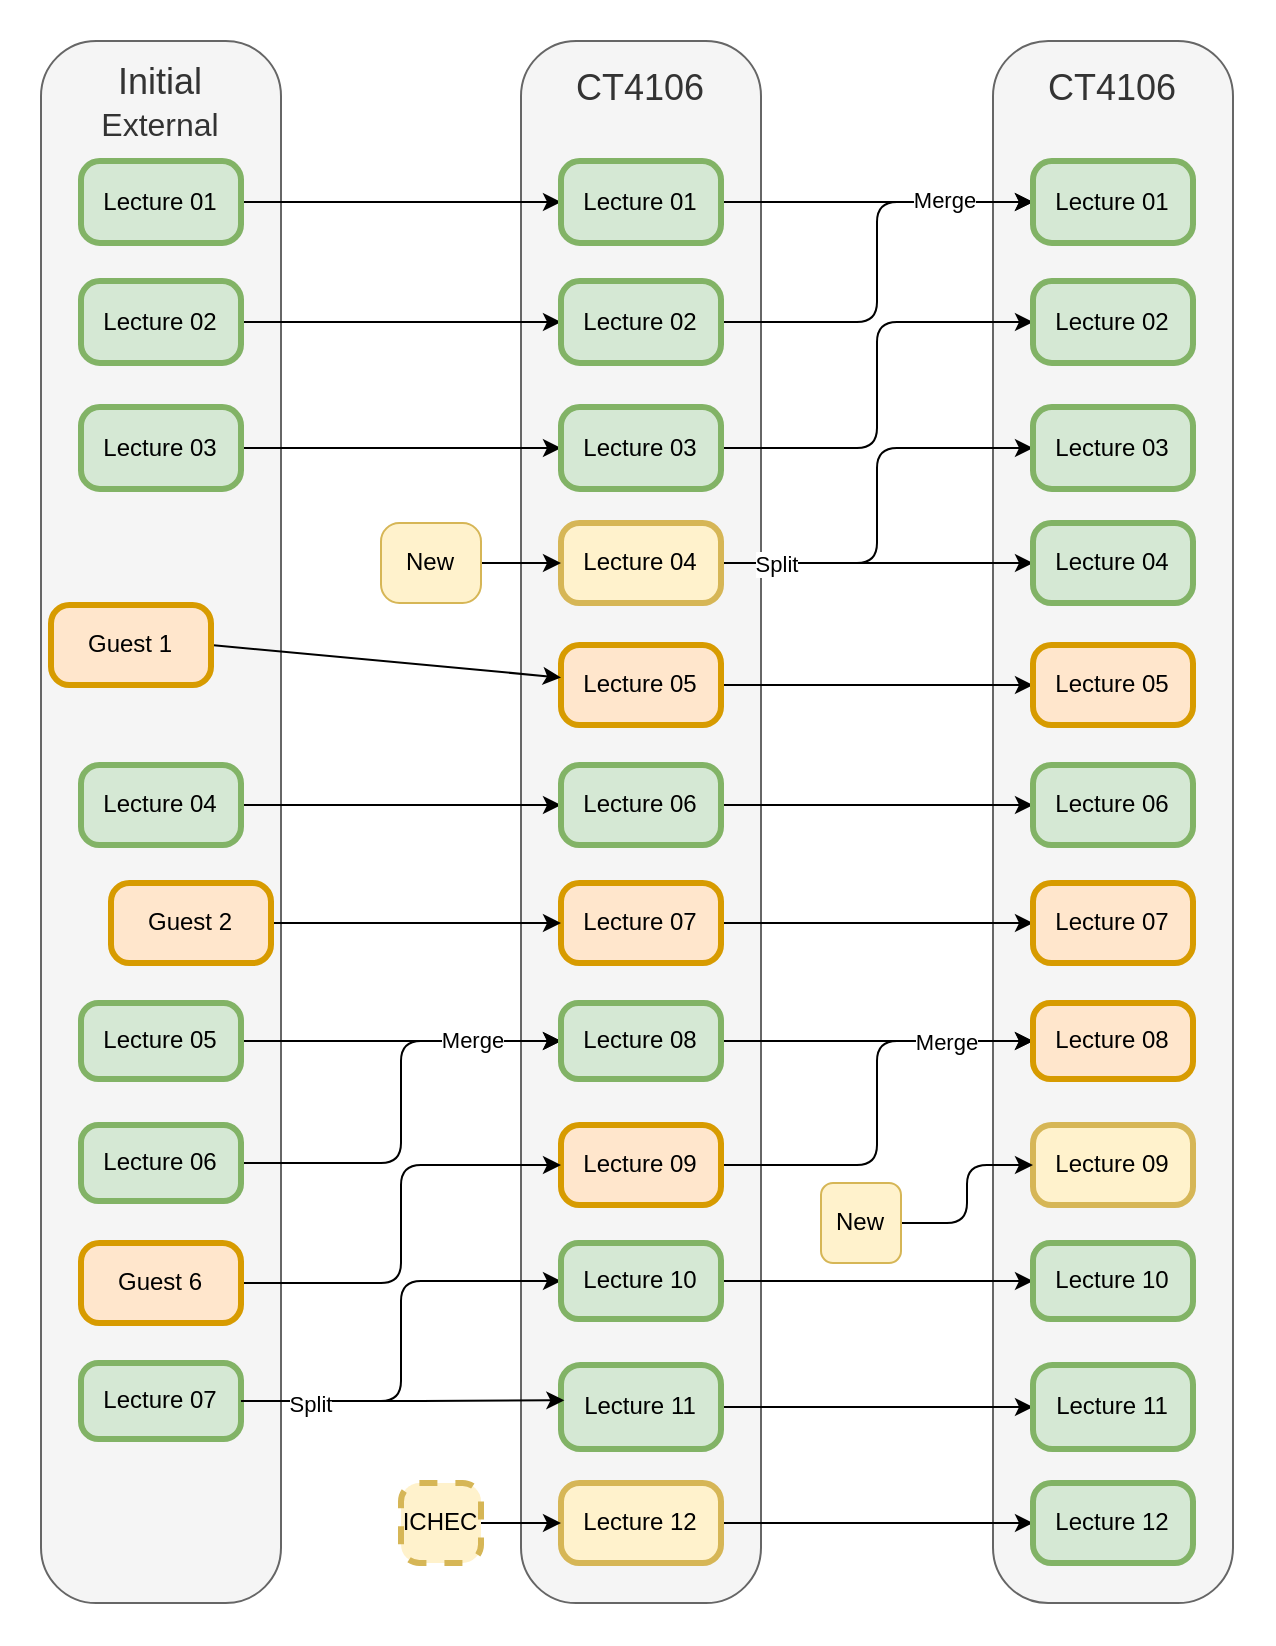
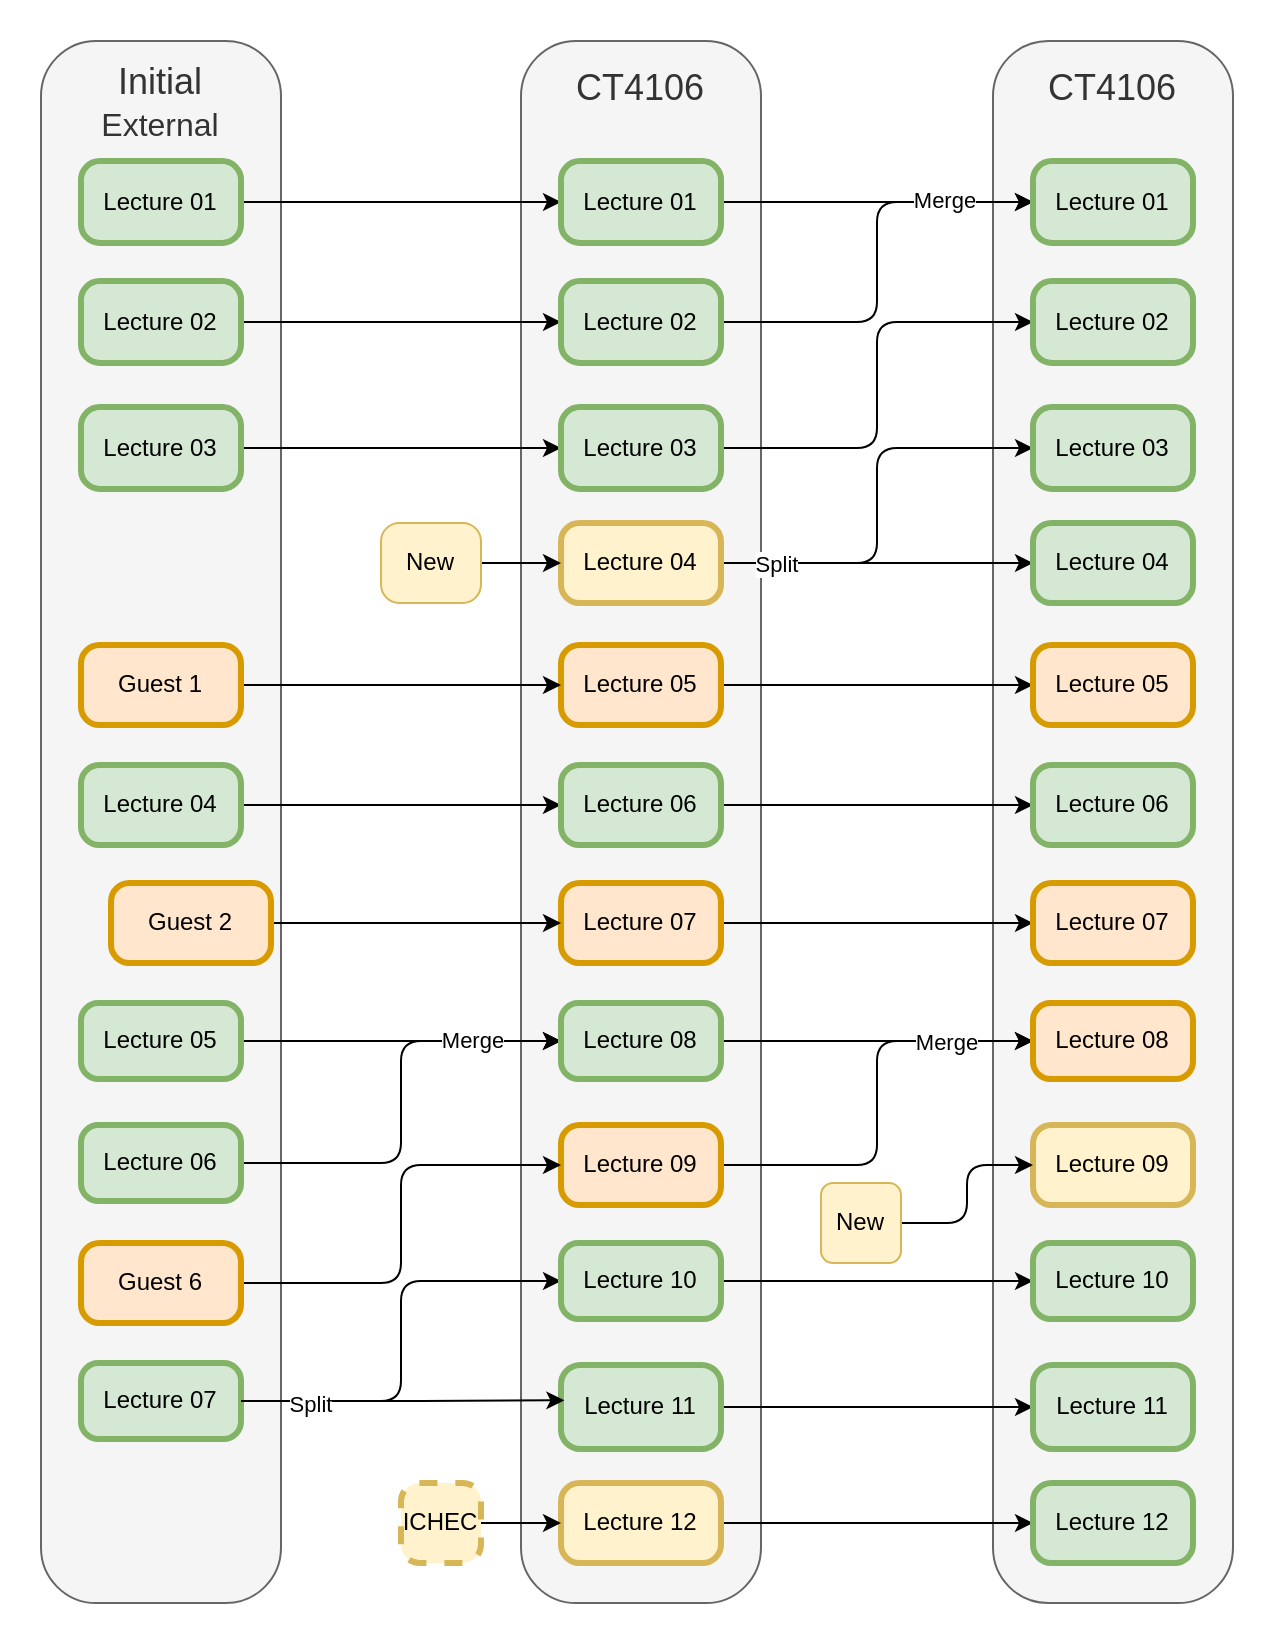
node "Guest 1": moved (131, 645) -> (161, 685)
